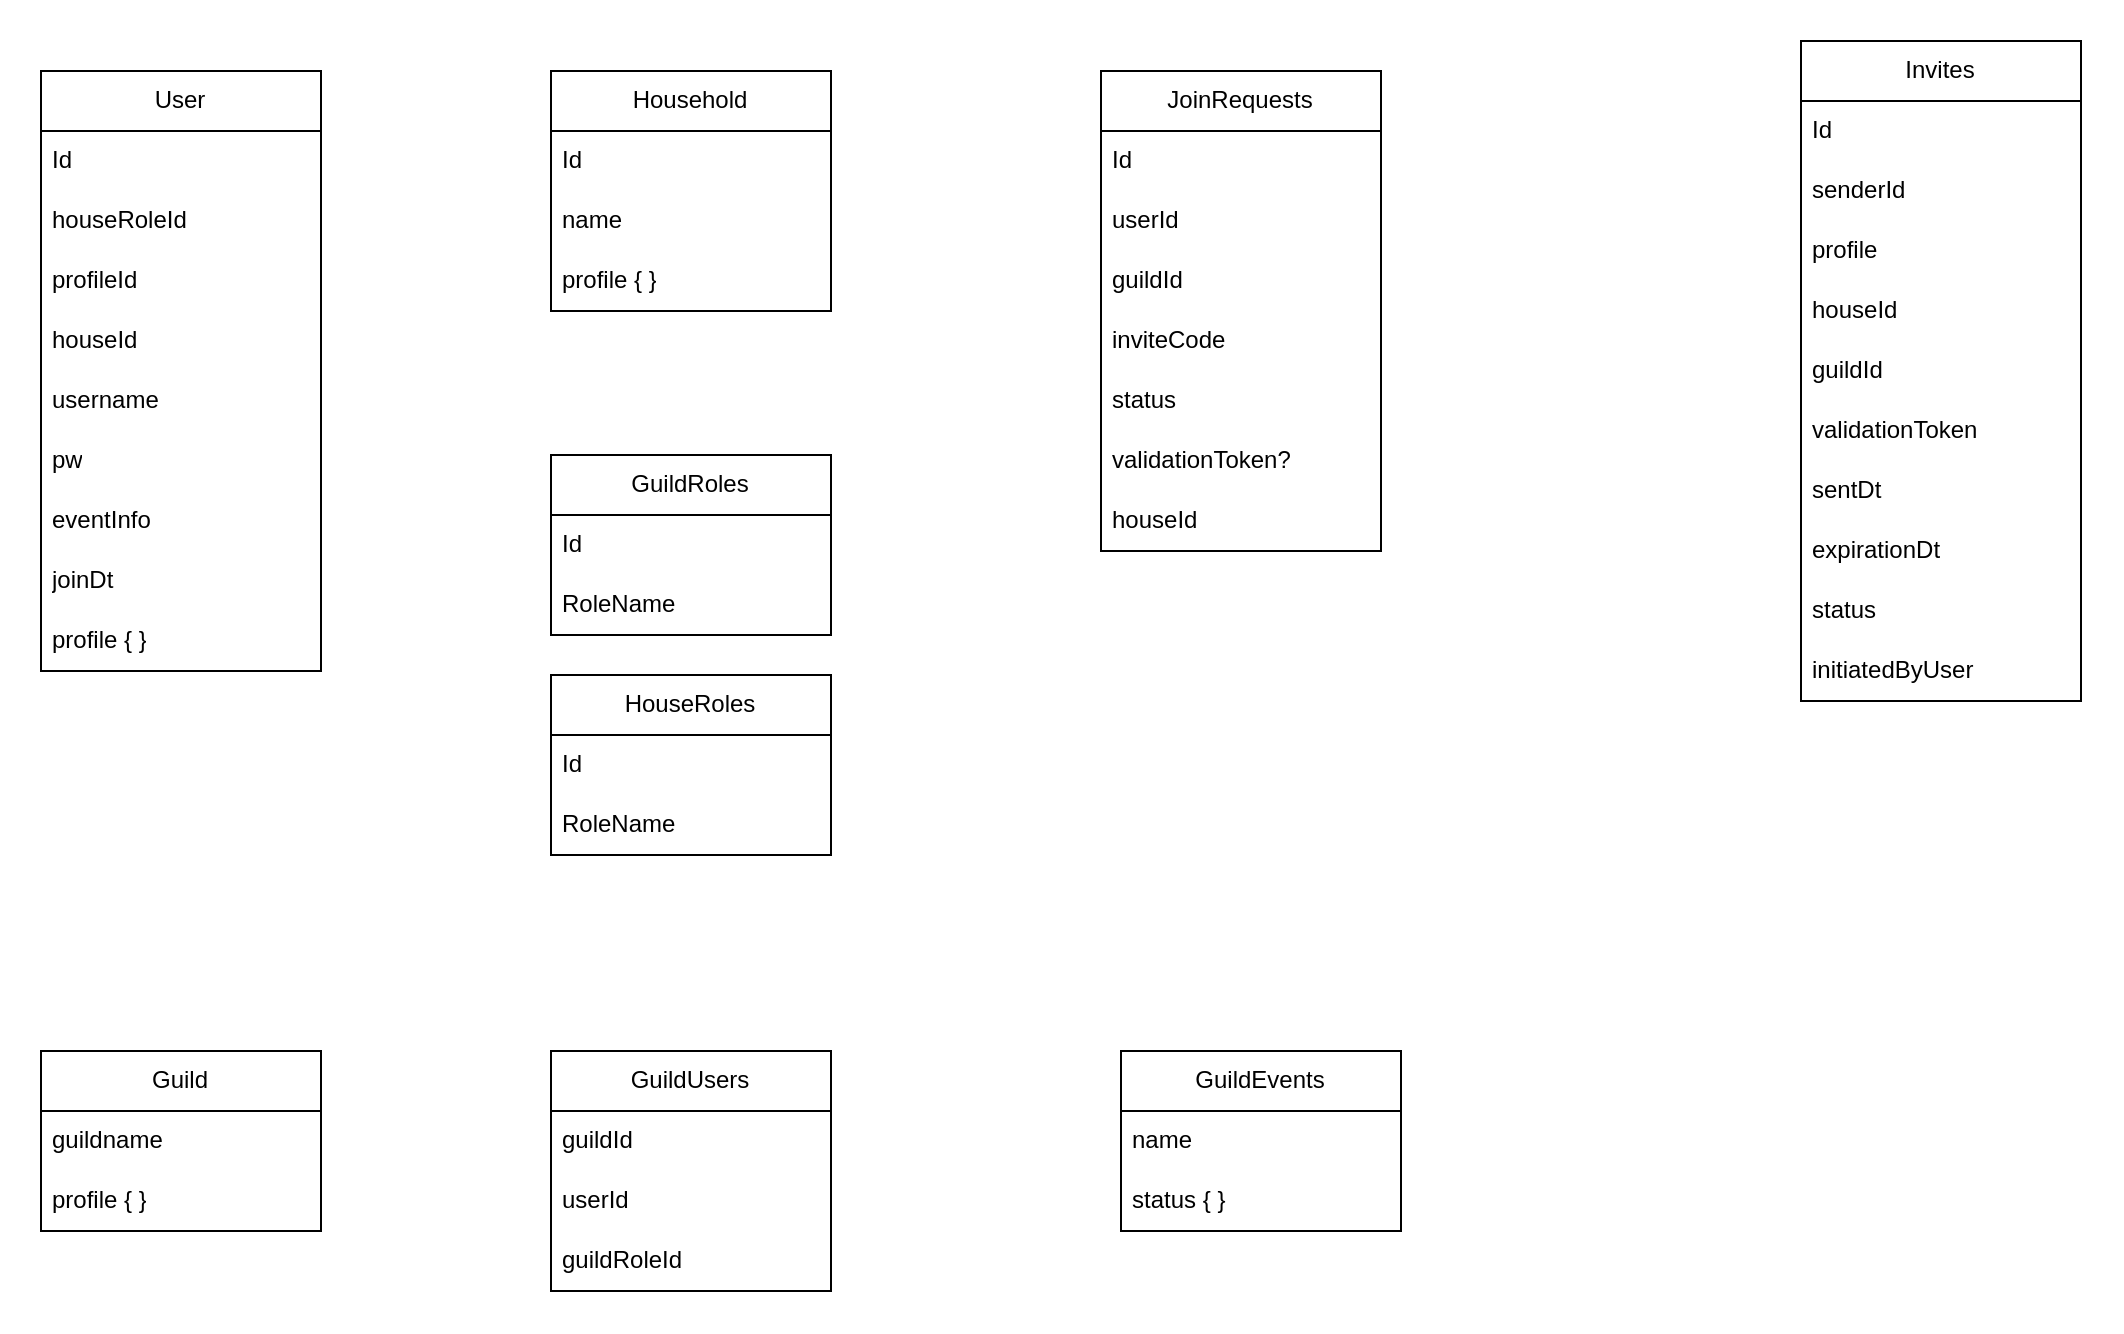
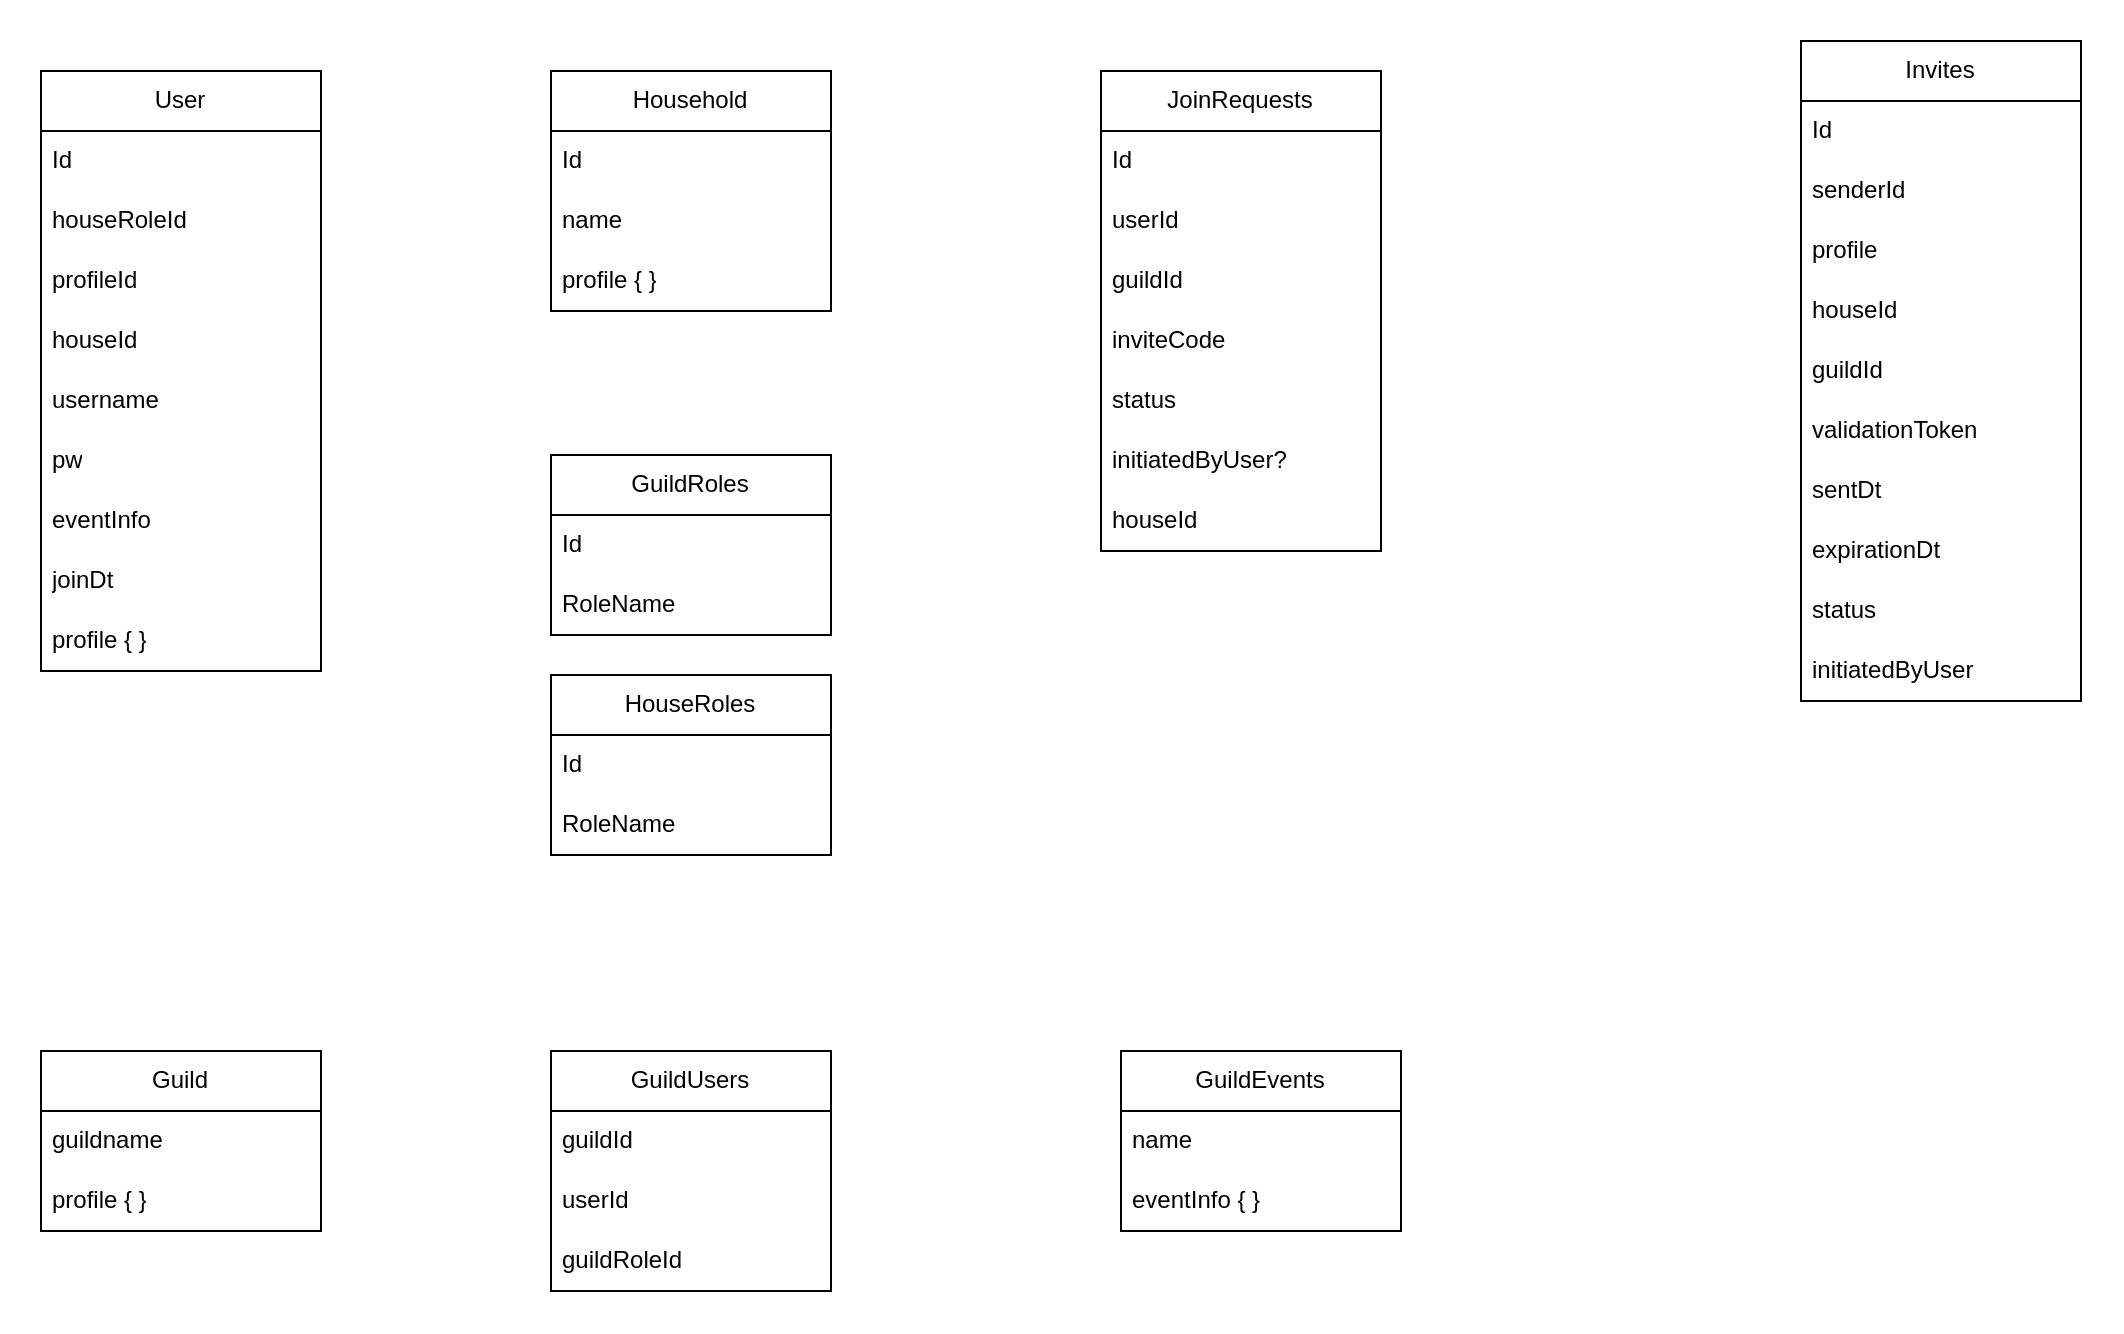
node "validationToken?": label "validationToken?" -> "initiatedByUser?"
node "status { }": label "status { }" -> "eventInfo { }"
